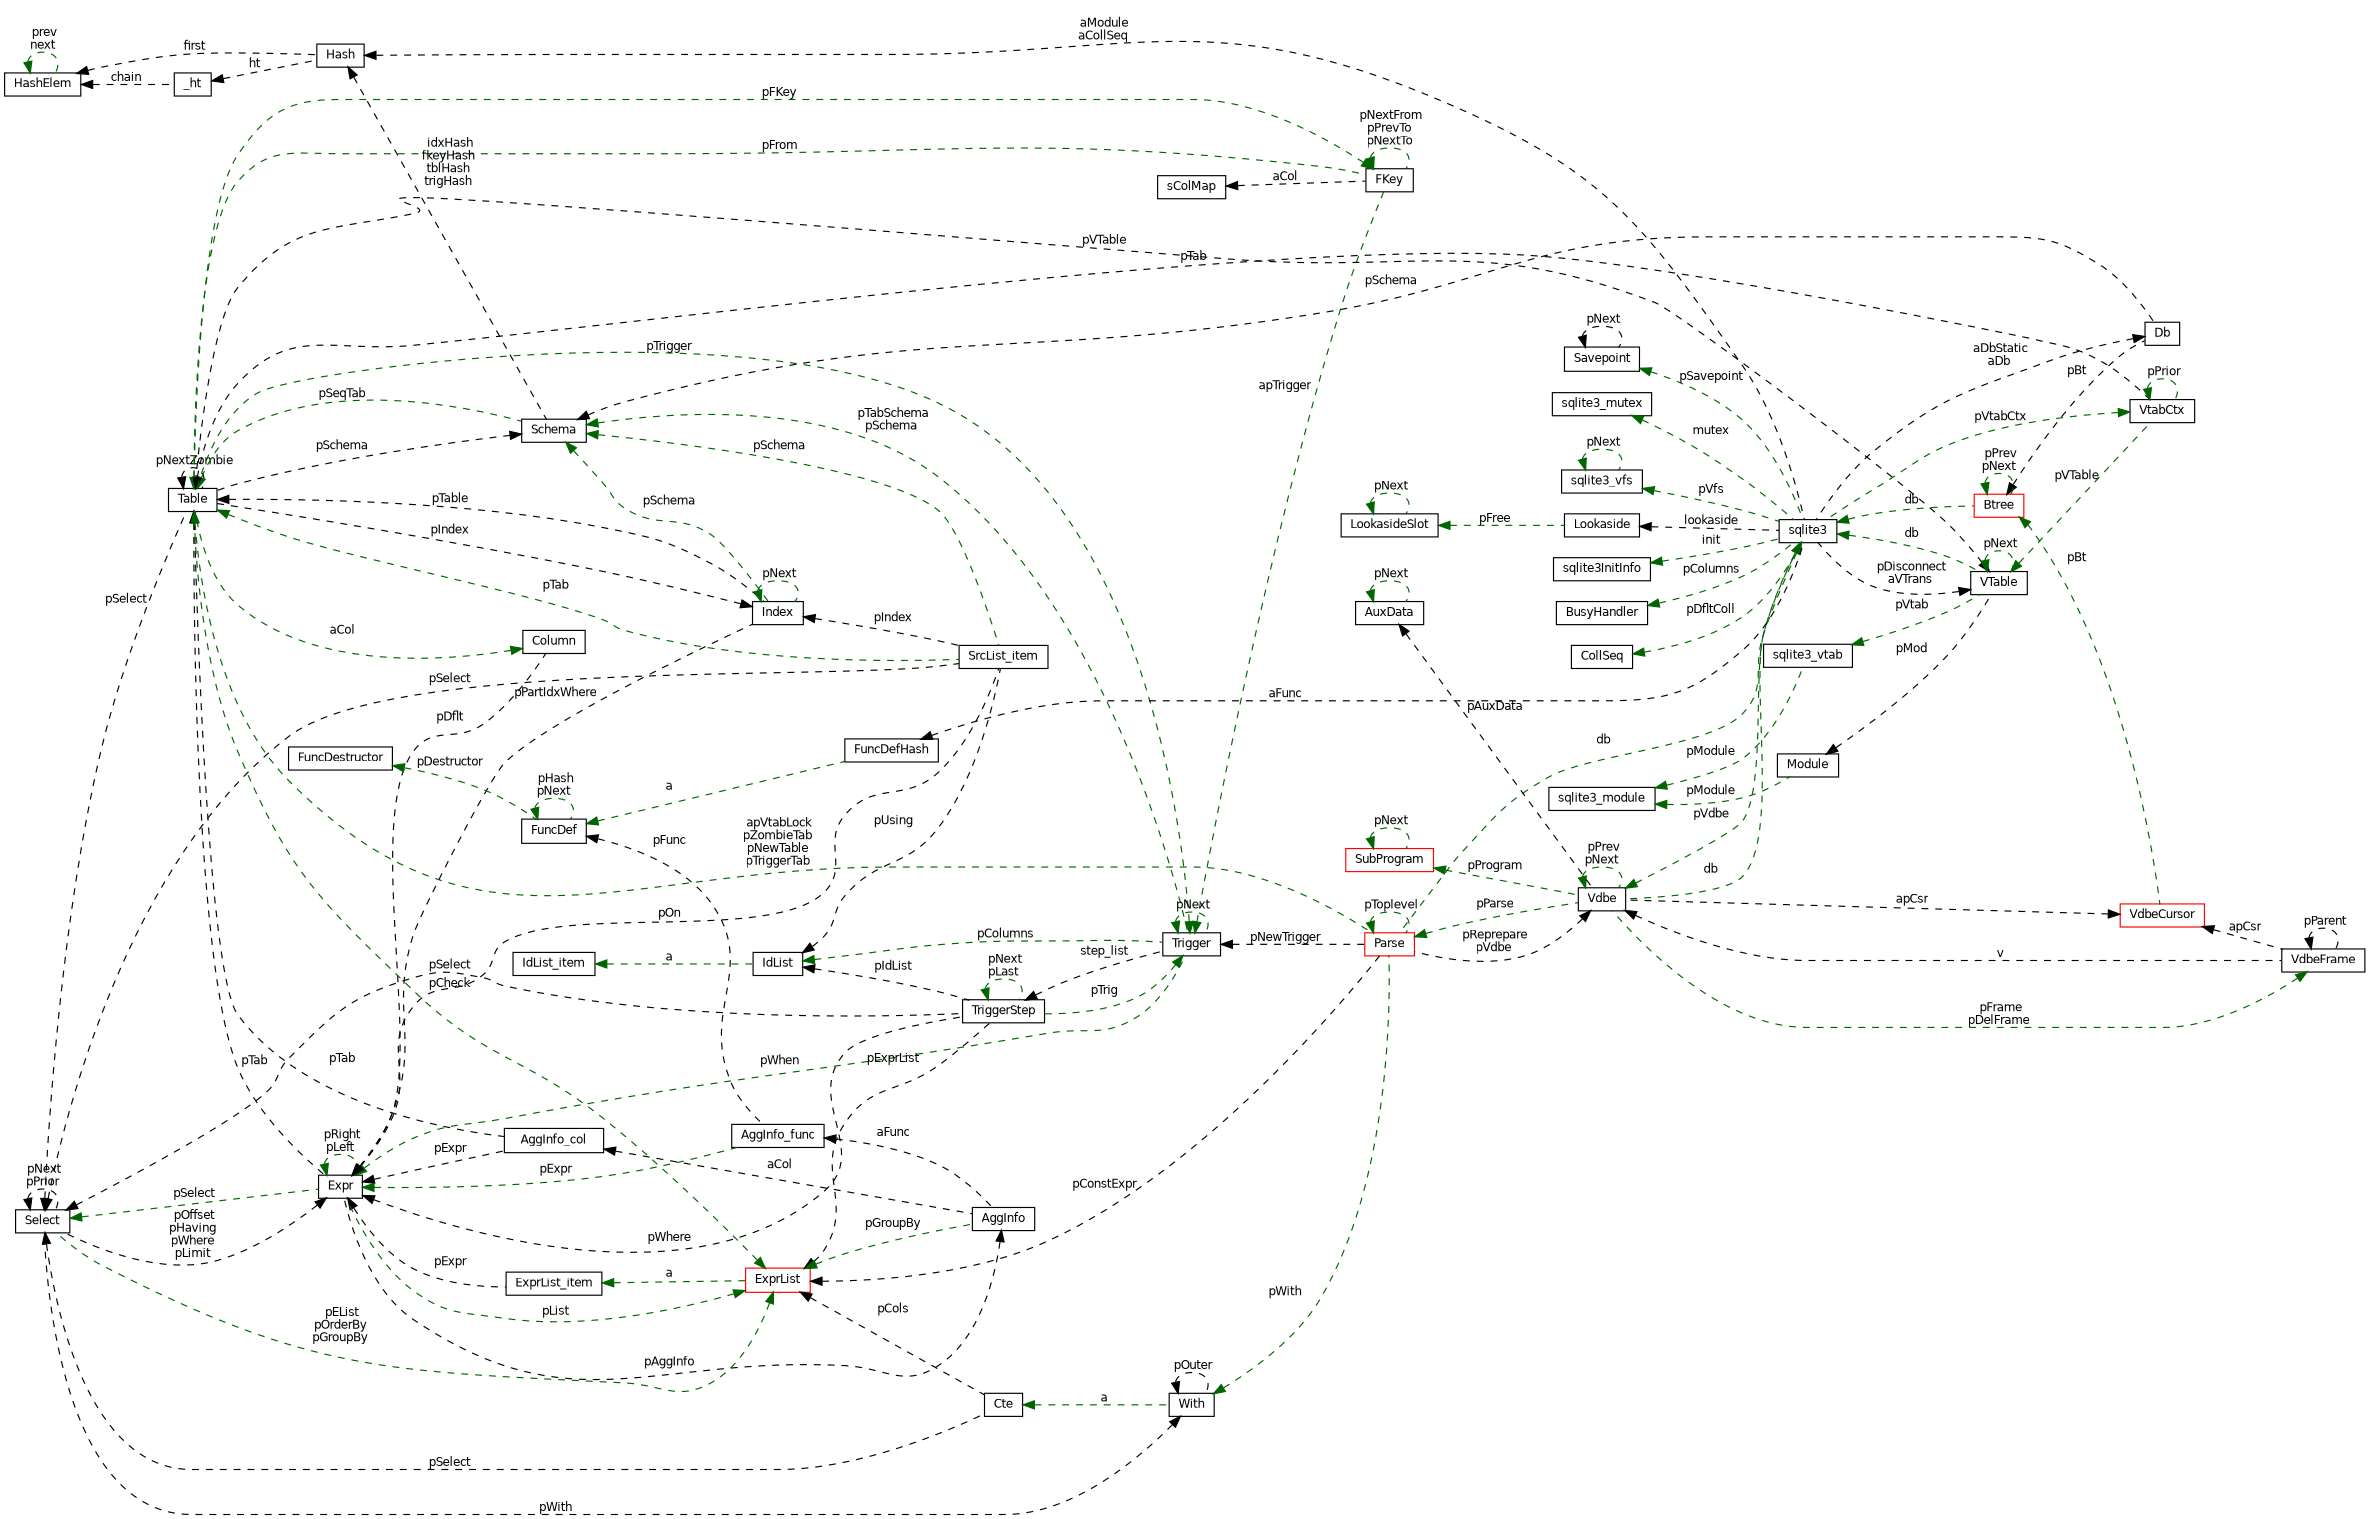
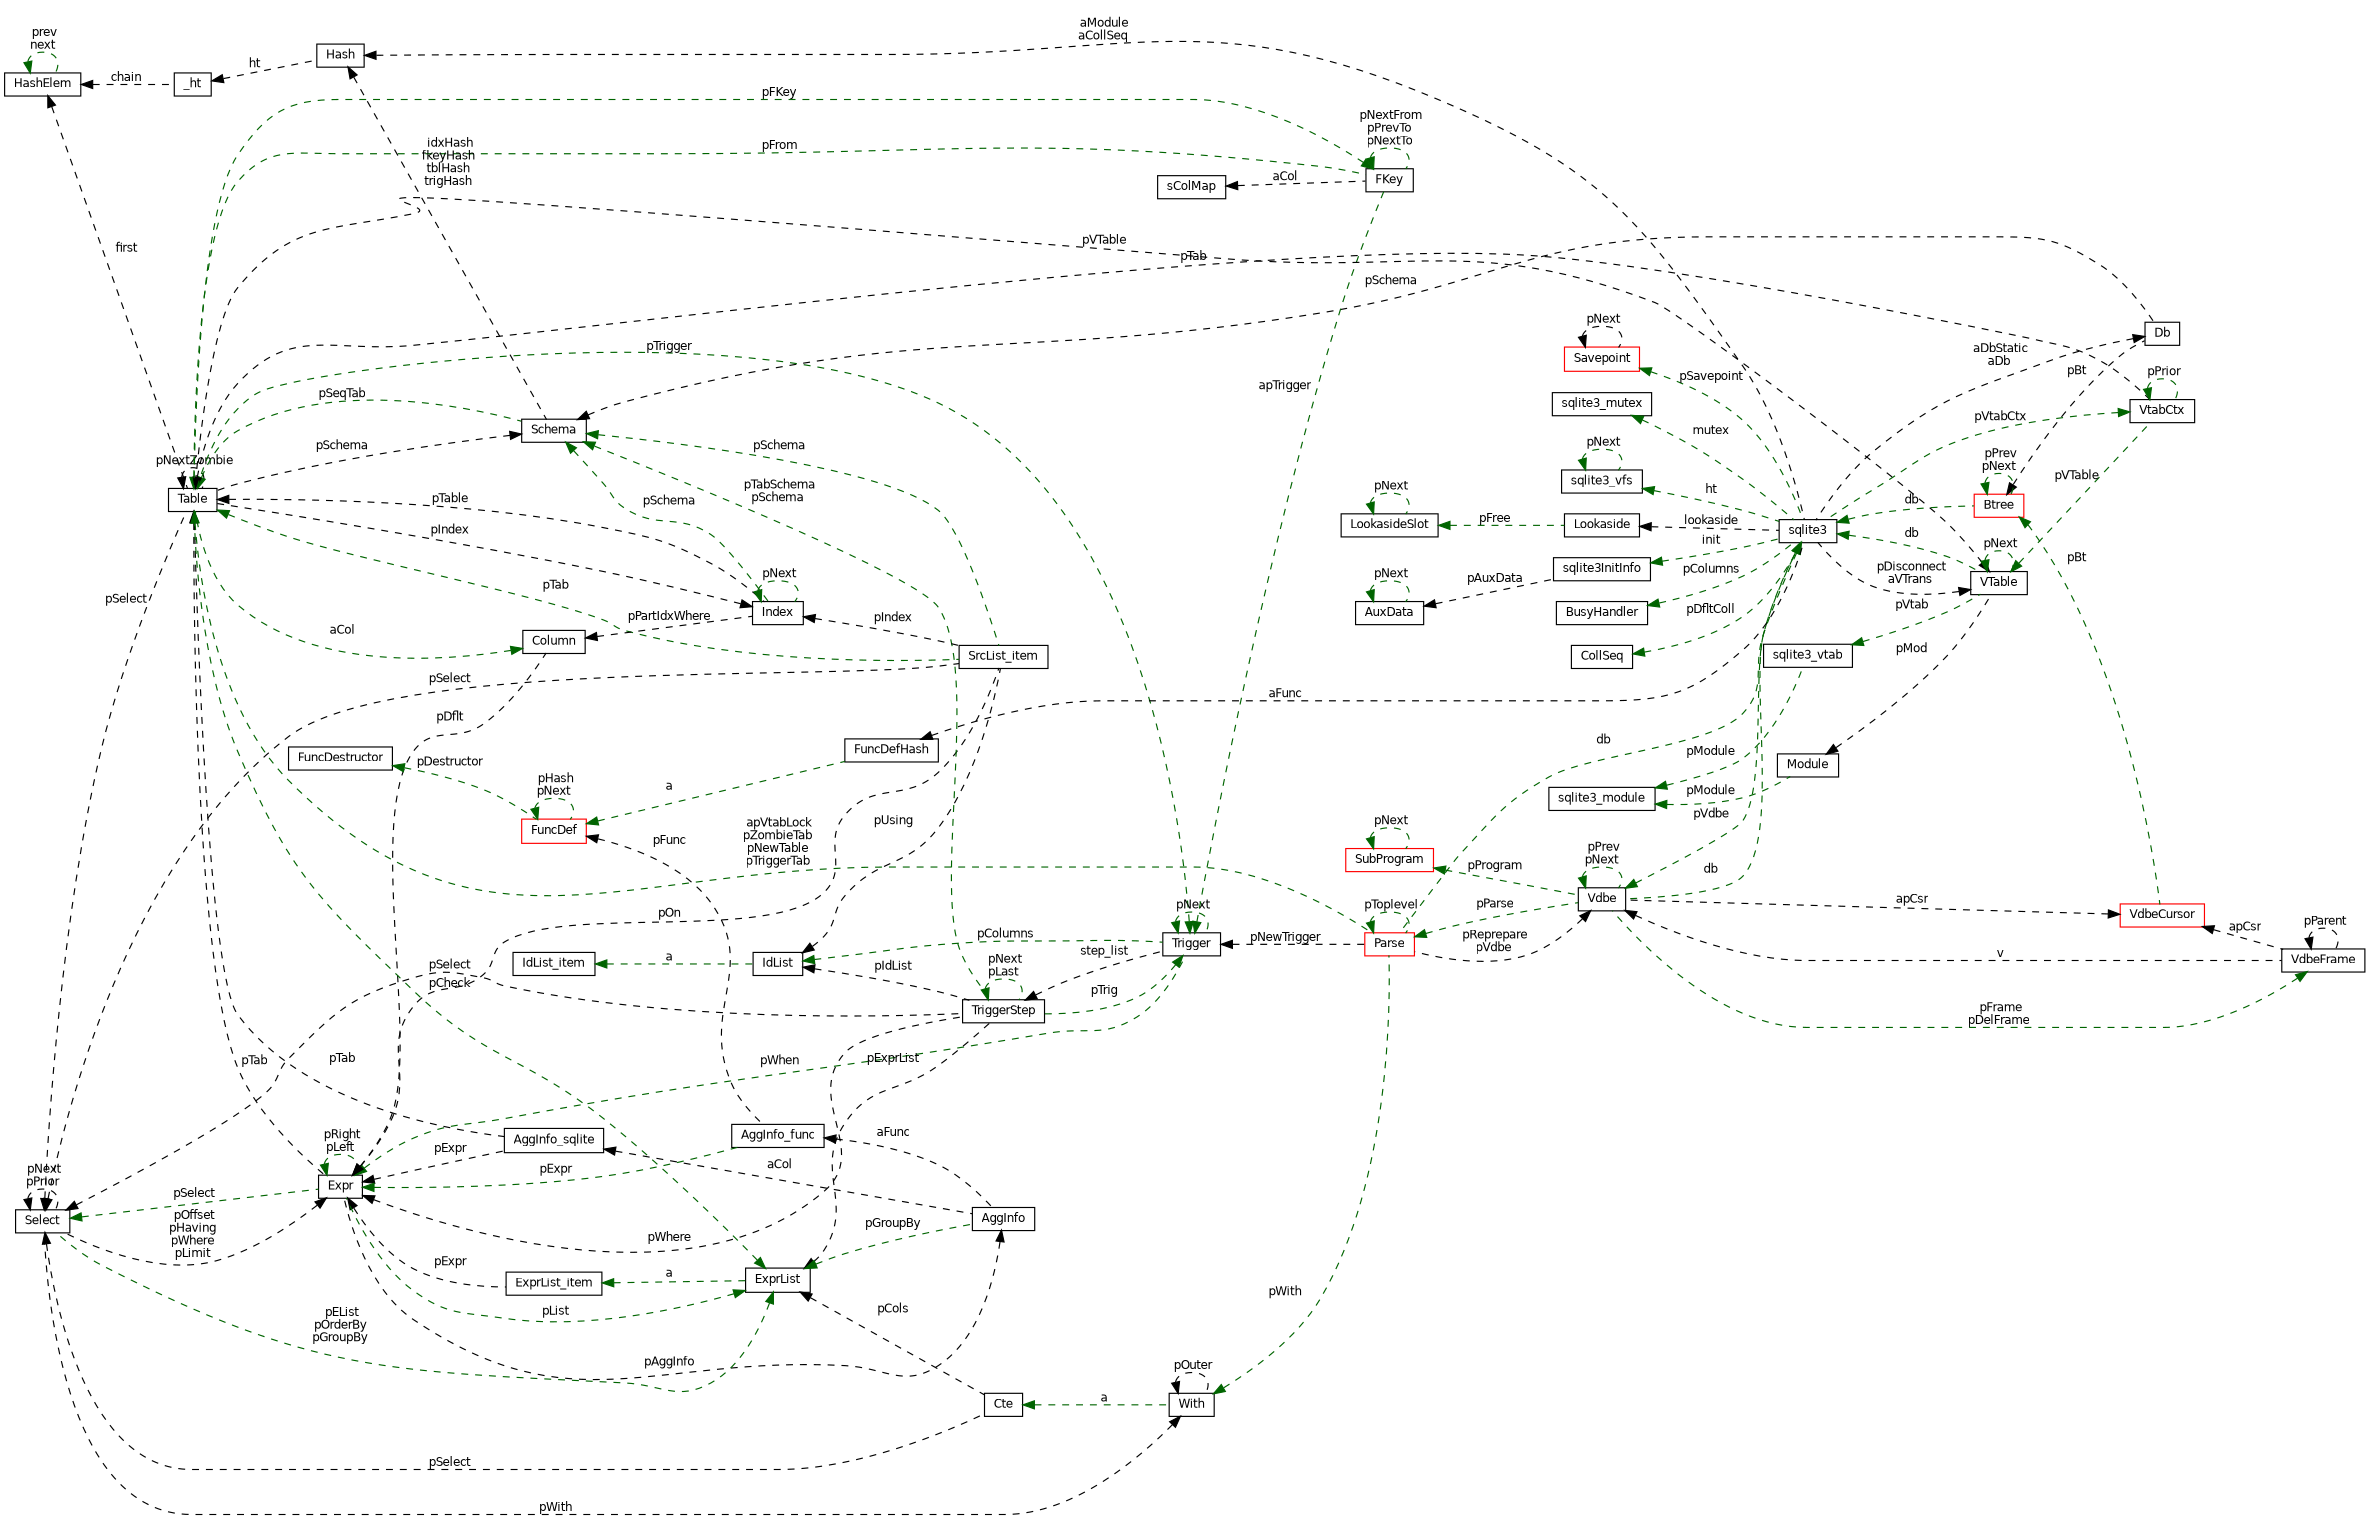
edge "Hash" -> "HashElem": now "Table" -> "HashElem"
node "Savepoint": color black -> red
edge "sqlite3" -> "sqlite3_vfs": label " pVfs" -> " ht"
edge "Trigger" -> "Schema": now "TriggerStep" -> "Schema"
edge "Vdbe" -> "AuxData": now "sqlite3InitInfo" -> "AuxData"
edge "Index" -> "Expr": now "Index" -> "Column"
node "FuncDef": color black -> red
node "AggInfo_col": label "AggInfo_col" -> "AggInfo_sqlite"
edge "Parse" -> "ExprList": removed, label "pConstExpr"
node "ExprList": color red -> black
